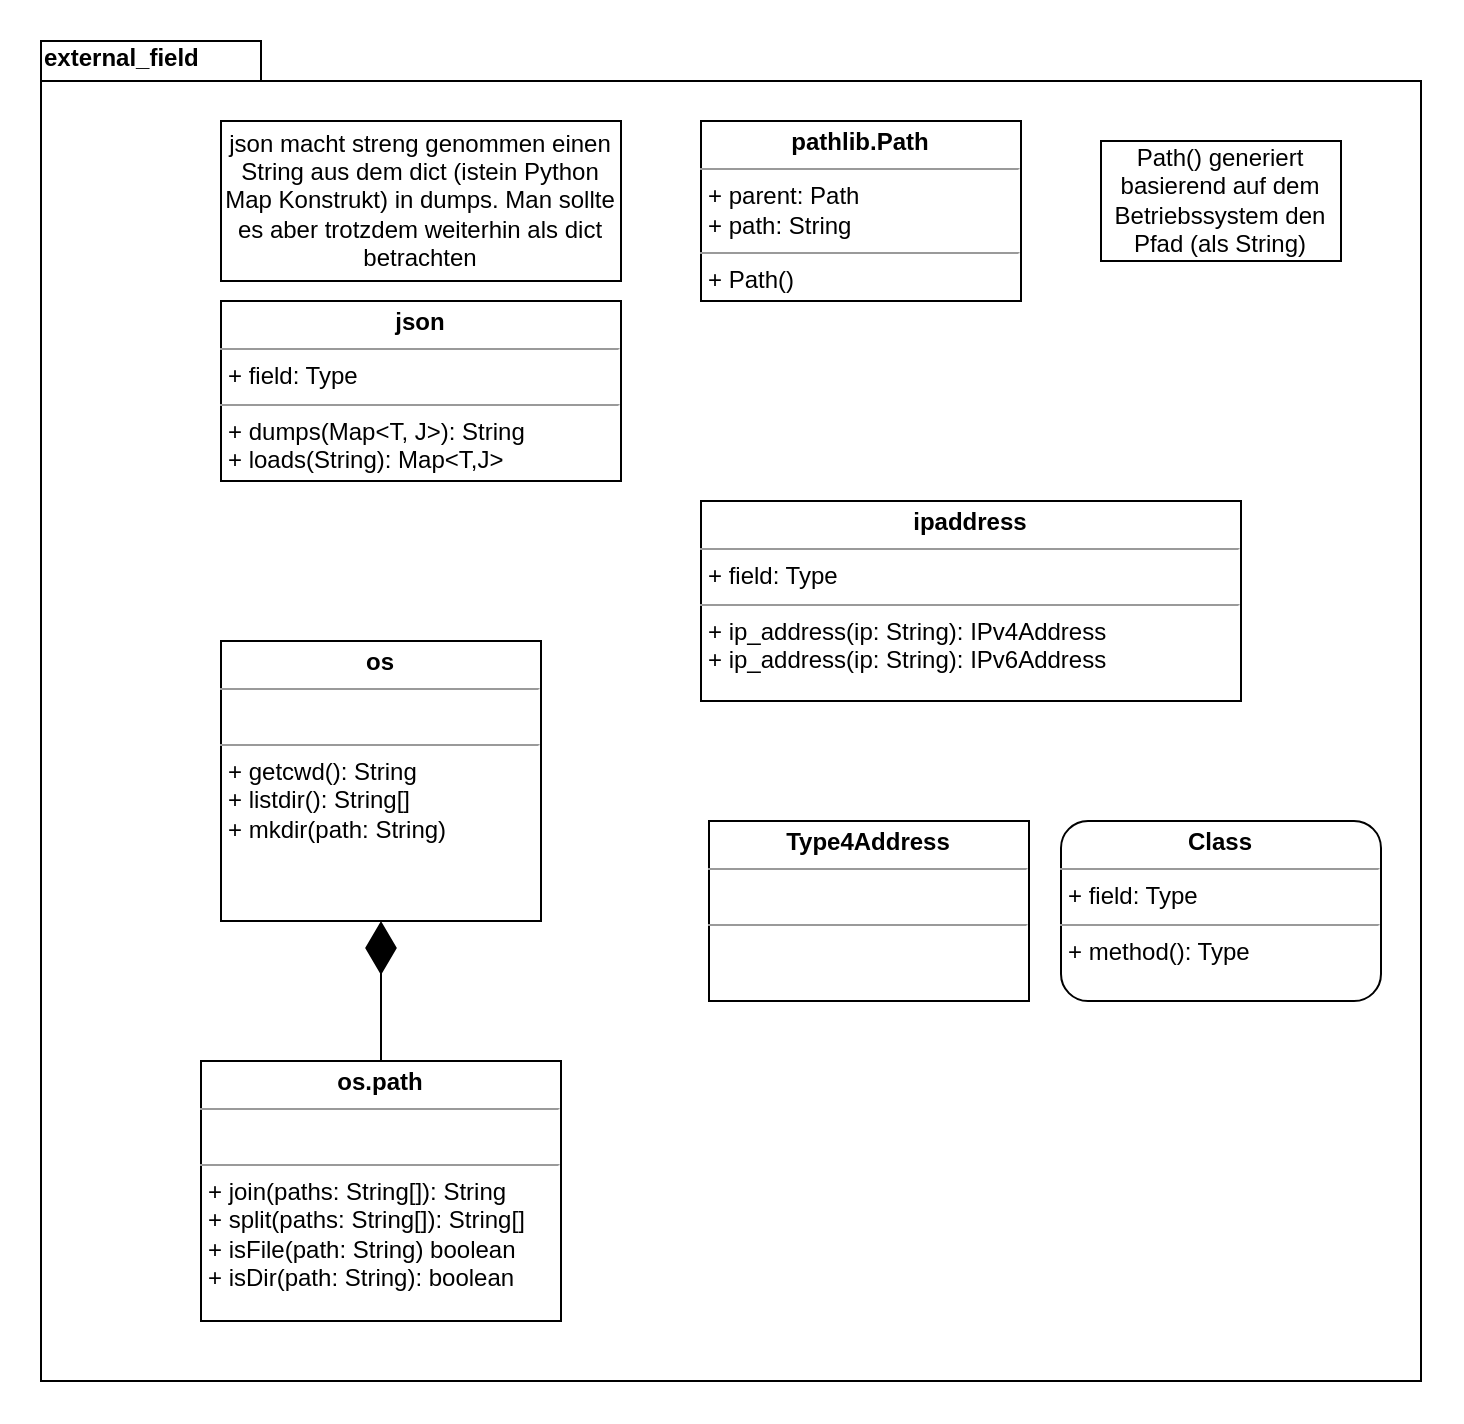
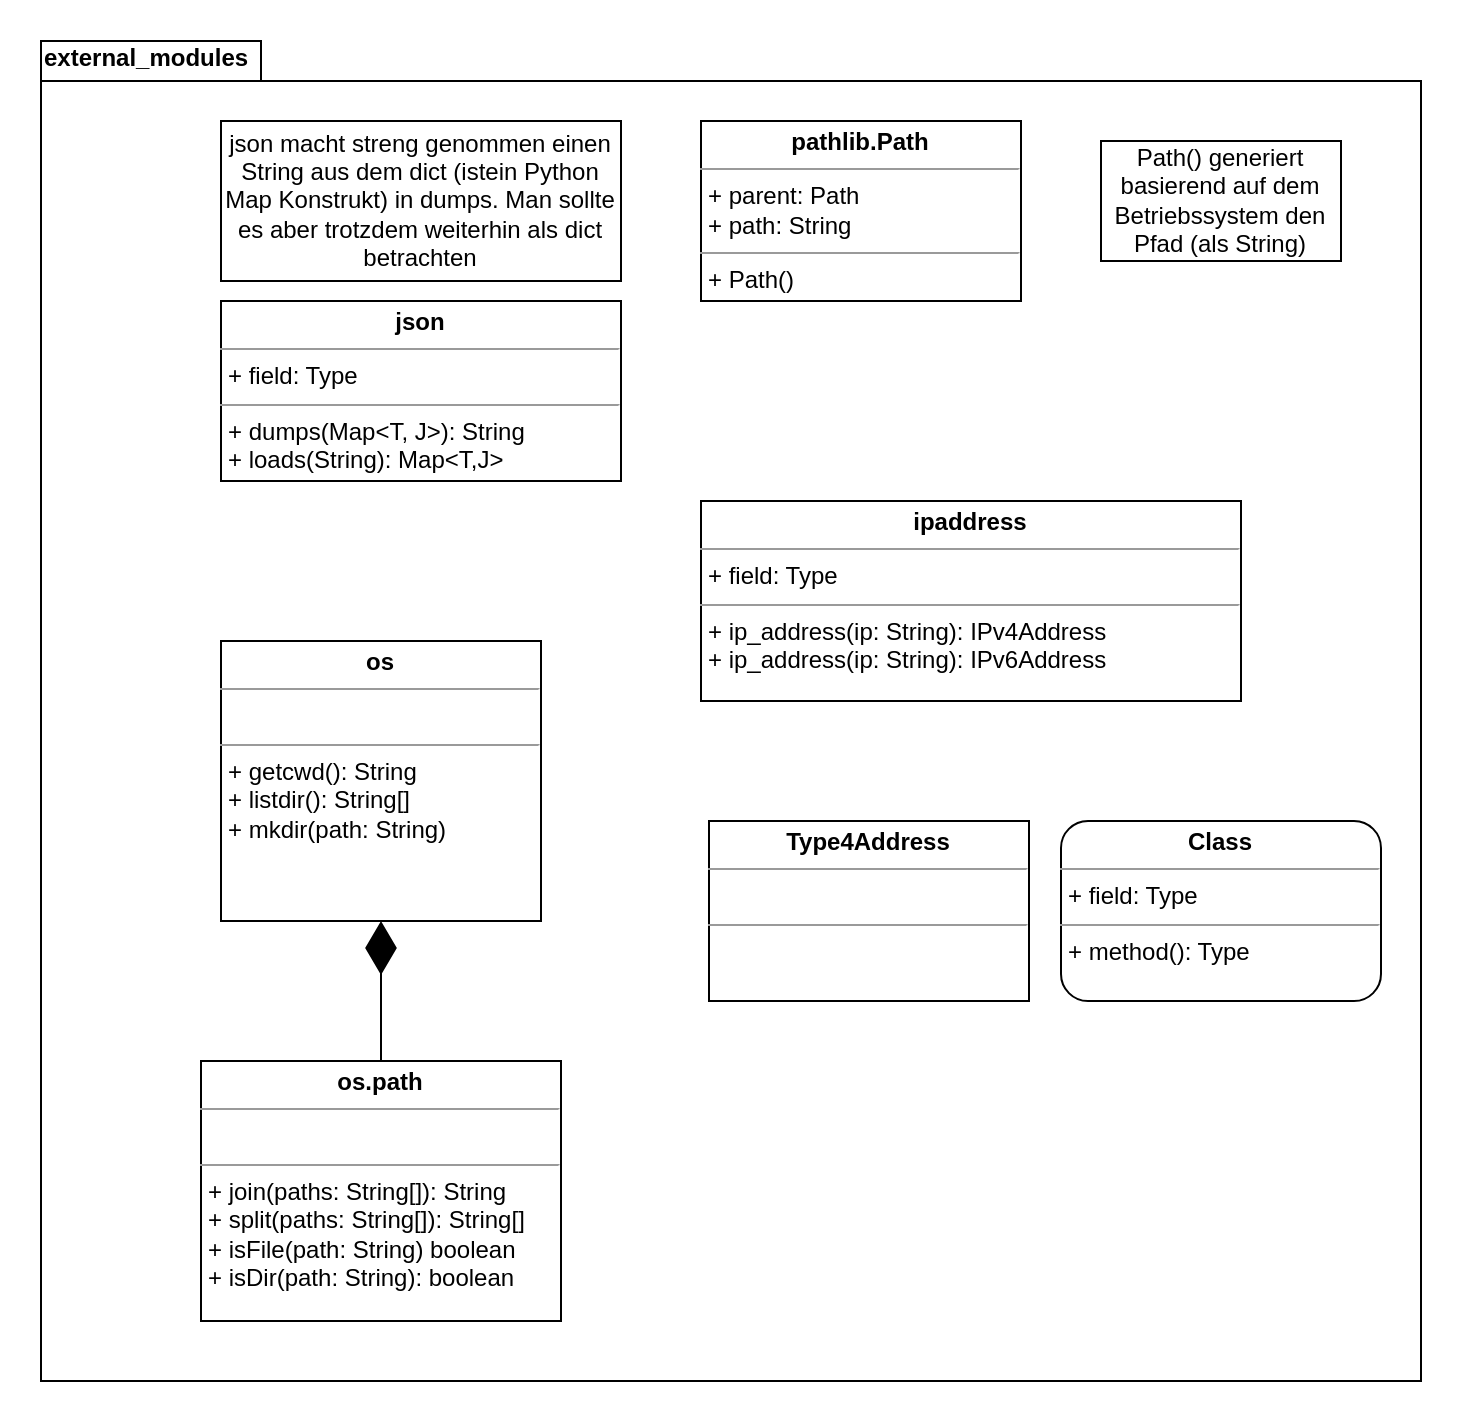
node "external_field": label "external_field" -> "external_modules"
